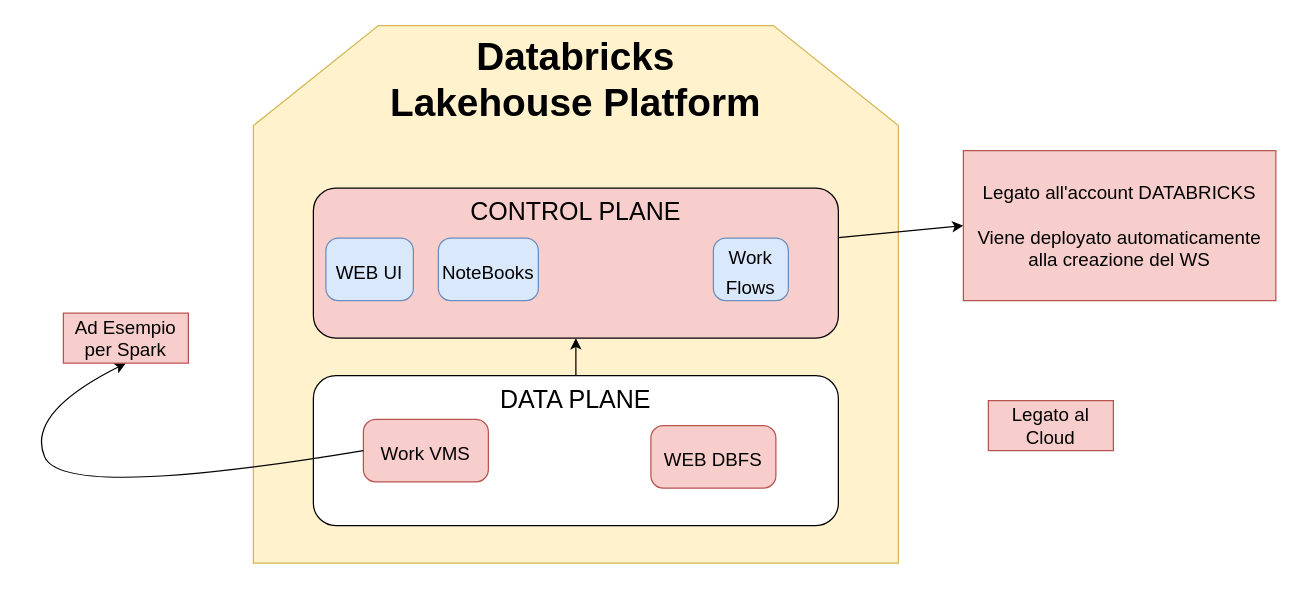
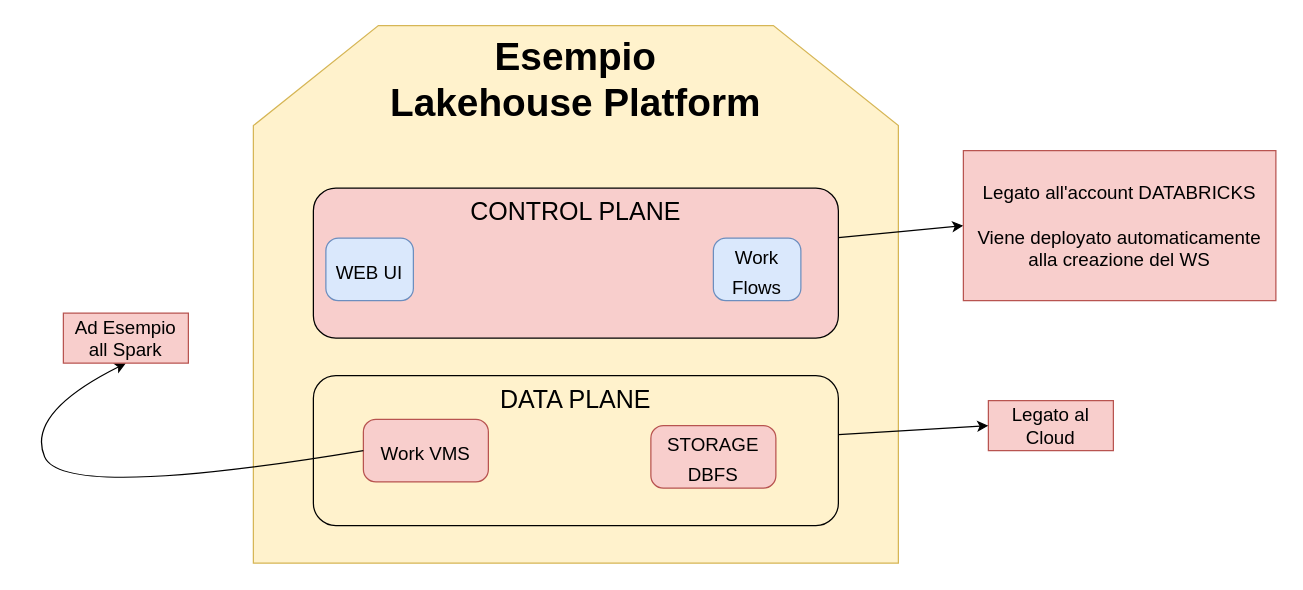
node "DatabricksLakehouse Platform": label "DatabricksLakehouse Platform" -> "EsempioLakehouse Platform"
node "NoteBooks": removed
node "Work Flows": size 75x63 -> 88x63
node "Ad Esempio per Spark": label "Ad Esempio per Spark" -> "Ad Esempio all Spark"
edge "DATA PLANE" -> "CONTROL PLANE": now "DATA PLANE" -> "Legato al Cloud"
node "DATA PLANE": fillcolor #ffffff -> #fff2cc
node "WEB DBFS": label "WEB DBFS" -> "STORAGE DBFS"
